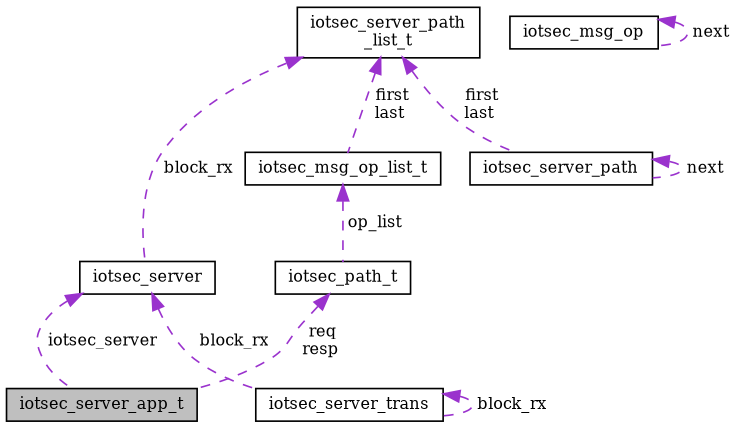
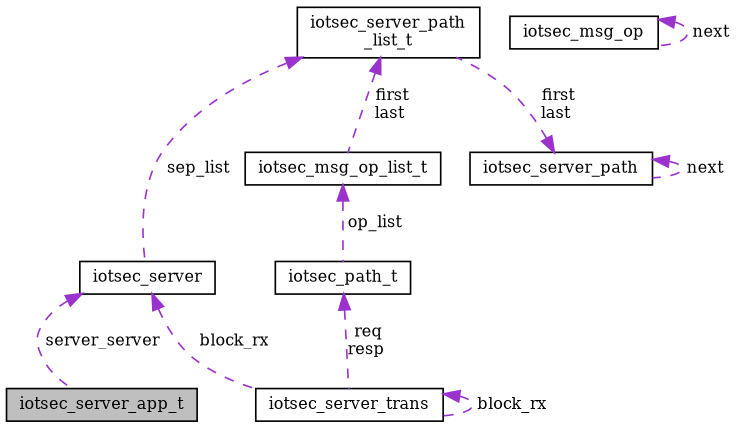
edge "iotsec_server_path" -> "iotsec_server_path _list_t": reversed
edge "iotsec_server" -> "iotsec_server_path _list_t": label " block_rx" -> " sep_list"
edge "iotsec_server_app_t" -> "iotsec_server": label " iotsec_server" -> " server_server"
edge "iotsec_server_app_t" -> "iotsec_path_t": now "iotsec_server_trans" -> "iotsec_path_t"
